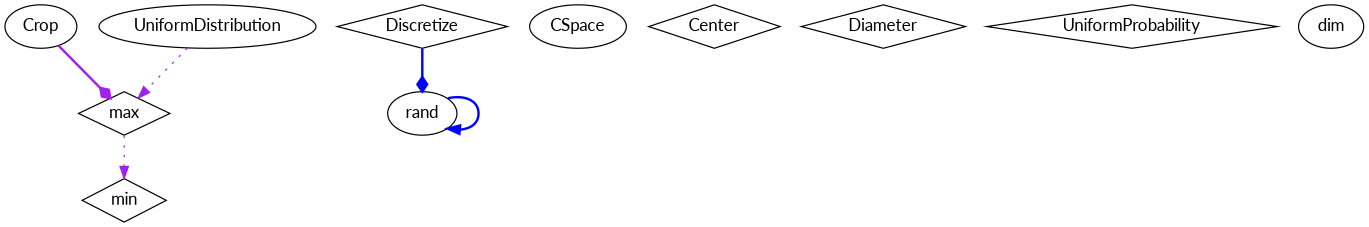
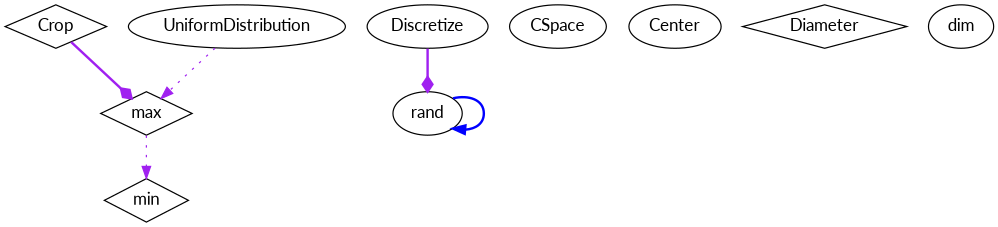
node "Crop": shape ellipse -> diamond
node "Discretize": shape diamond -> ellipse
node "Center": shape diamond -> ellipse
node "UniformProbability": removed
edge "Discretize" -> "rand": color blue -> purple
